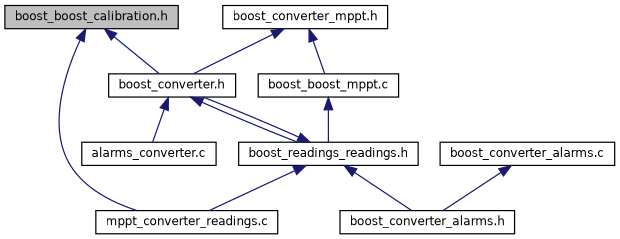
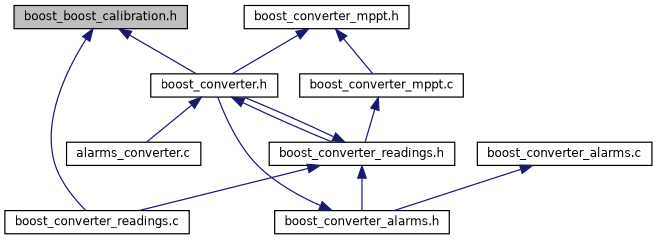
node "boost_boost_mppt.c": label "boost_boost_mppt.c" -> "boost_converter_mppt.c"
node "boost_readings_readings.h": label "boost_readings_readings.h" -> "boost_converter_readings.h"
edge "boost_converter.h" -> "boost_converter_alarms.h": added
node "mppt_converter_readings.c": label "mppt_converter_readings.c" -> "boost_converter_readings.c"
